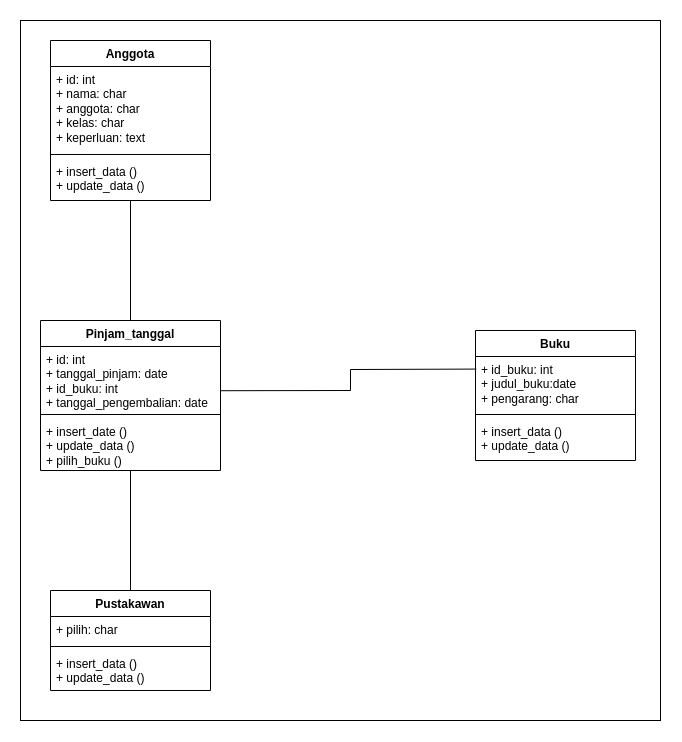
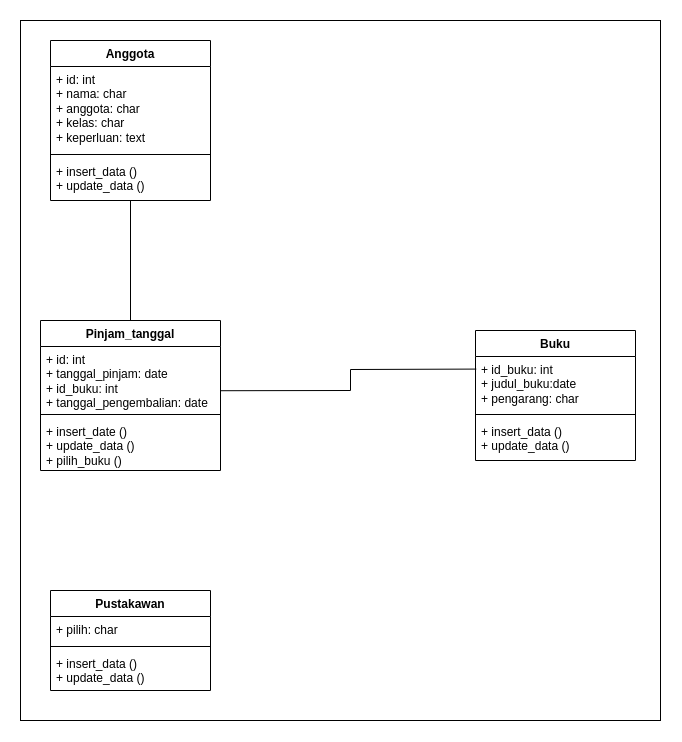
edge "+ insert_date () + update_data () + pilih_buku ()" -- "Pustakawan": removed
